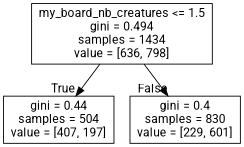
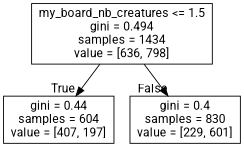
node "gini = 0.44 samples = 504 value = [407, 197]": label "gini = 0.44 samples = 504 value = [407, 197]" -> "gini = 0.44 samples = 604 value = [407, 197]"
